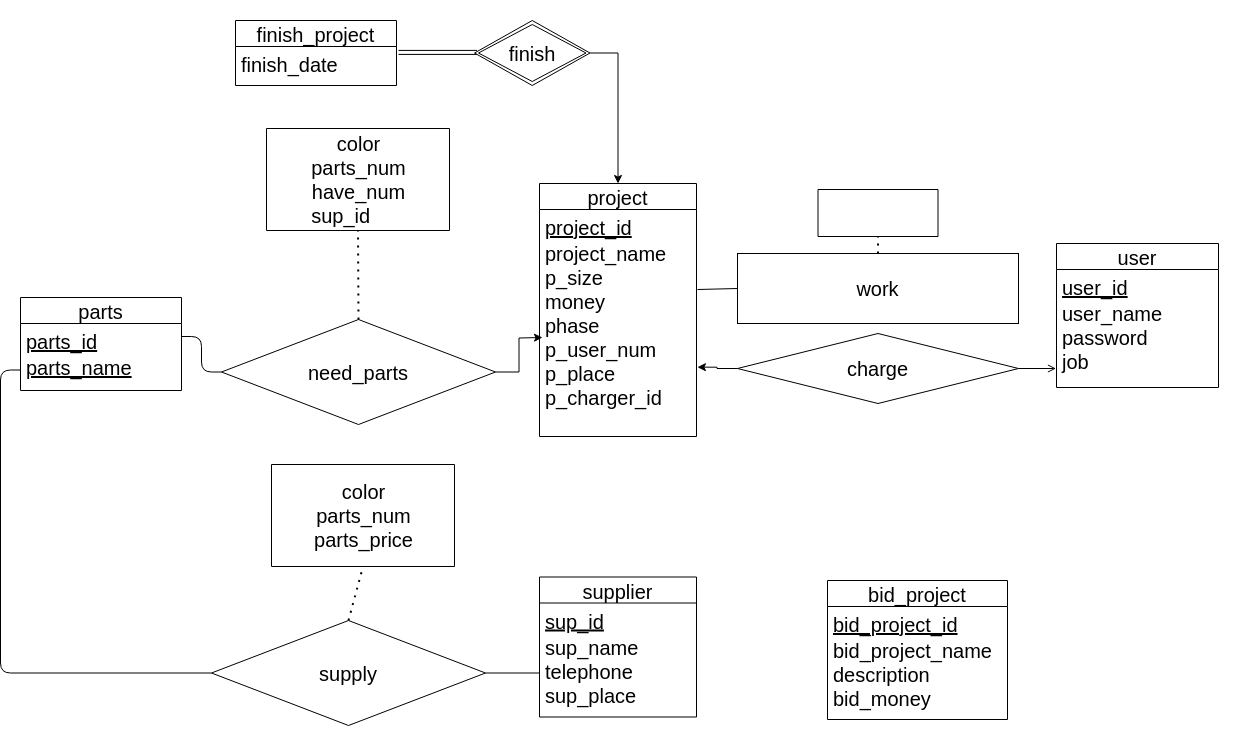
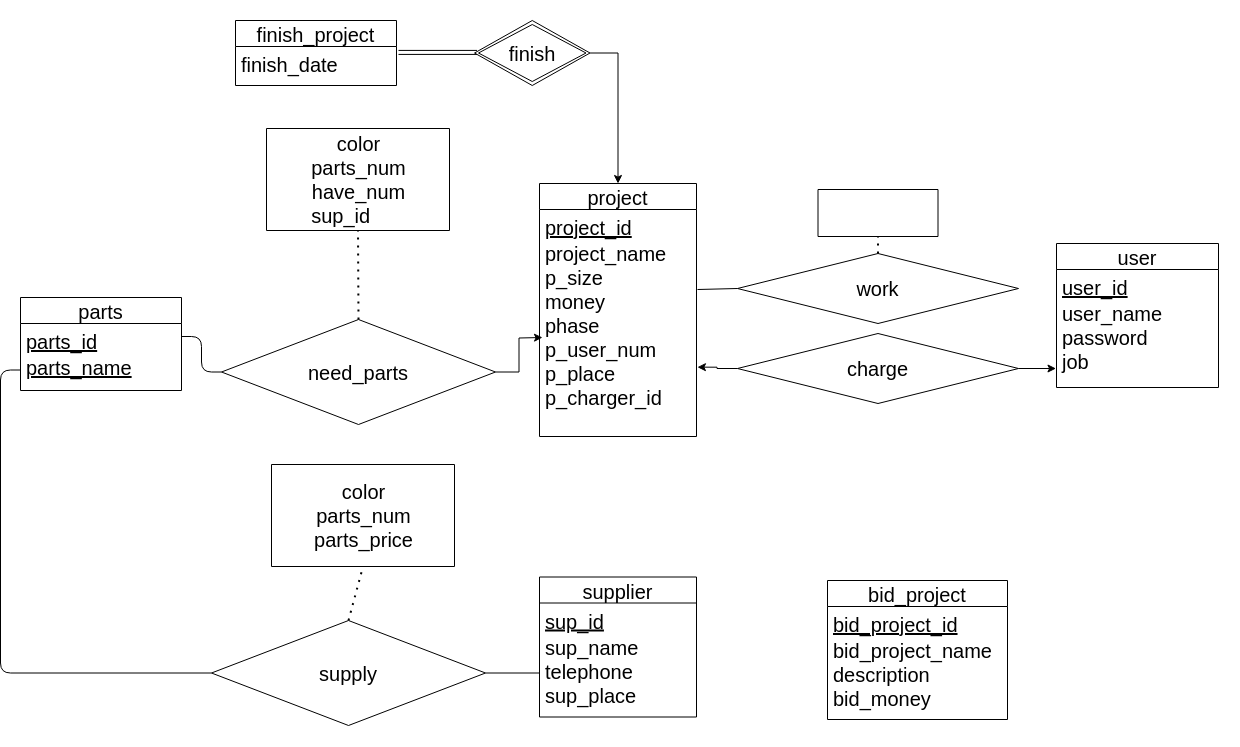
node "work": shape rectangle -> diamond
edge "charge" -> "user_name password job": arrowhead open -> classic
